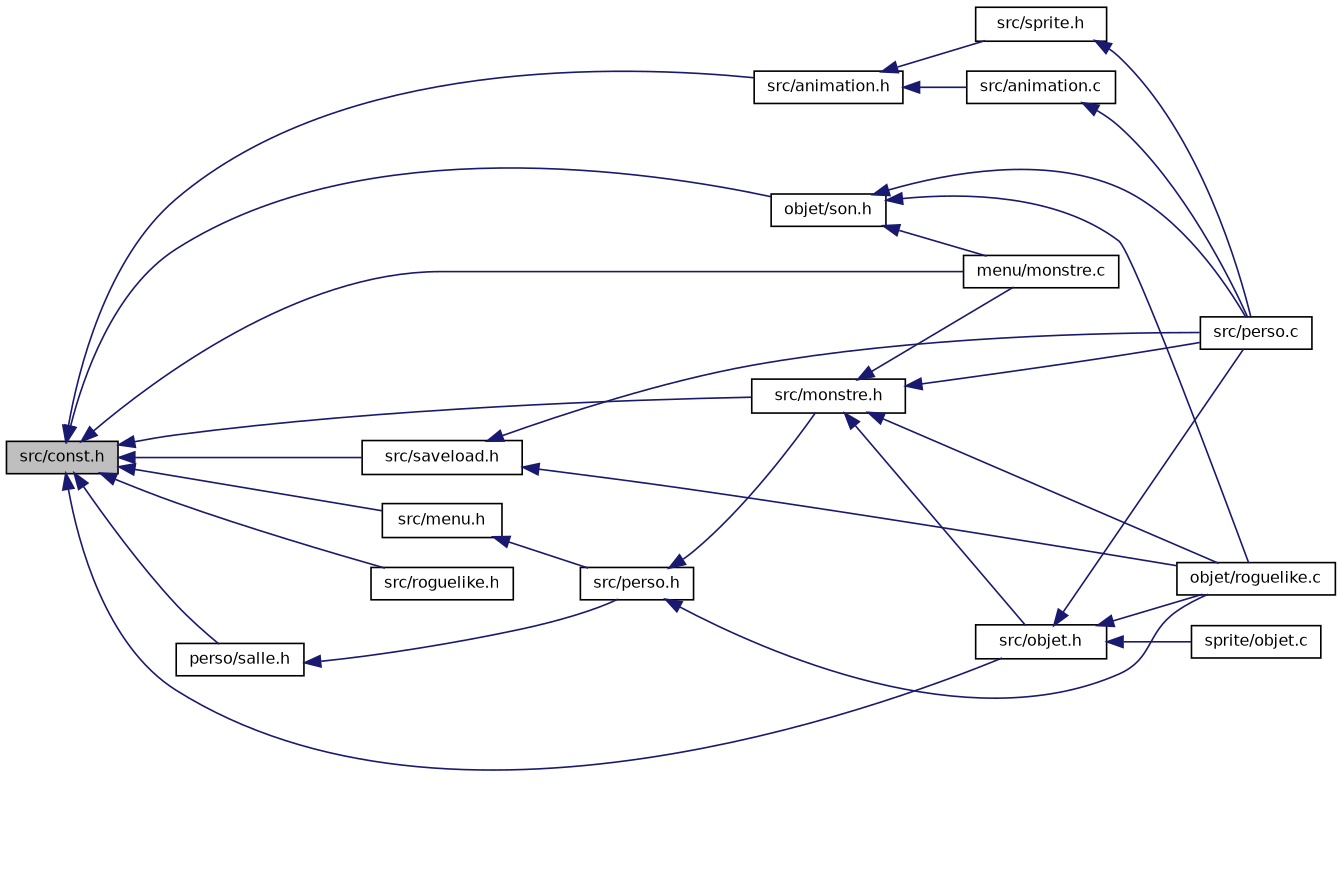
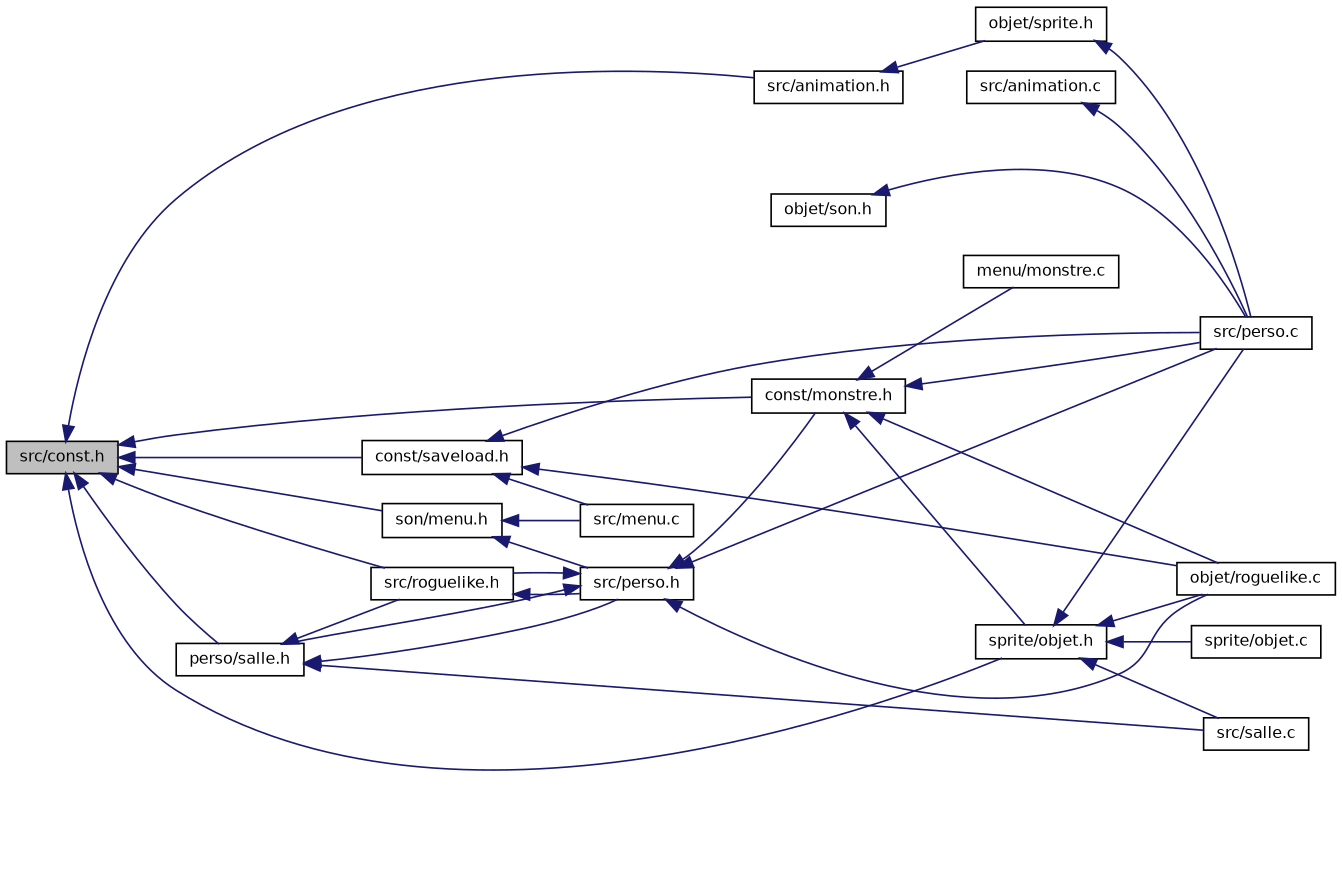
node "src/sprite.h": label "src/sprite.h" -> "objet/sprite.h"
edge "src/animation.c" -> "src/animation.h": removed
edge "objet/son.h" -> "src/const.h": removed
edge "menu/monstre.c" -> "objet/son.h": removed
edge "menu/monstre.c" -> "src/const.h": removed
edge "objet/roguelike.c" -> "objet/son.h": removed
node "src/monstre.h": label "src/monstre.h" -> "const/monstre.h"
node "src/saveload.h": label "src/saveload.h" -> "const/saveload.h"
edge "src/perso.c" -> "src/perso.h": added
node "src/menu.h": label "src/menu.h" -> "son/menu.h"
node "src/menu.c": added
edge "src/roguelike.h" -> "src/perso.h": added
edge "src/perso.h" -> "src/roguelike.h": added
edge "src/roguelike.h" -> "perso/salle.h": added
edge "perso/salle.h" -> "src/perso.h": added
node "src/objet.h": label "src/objet.h" -> "sprite/objet.h"
node "src/salle.c": added
